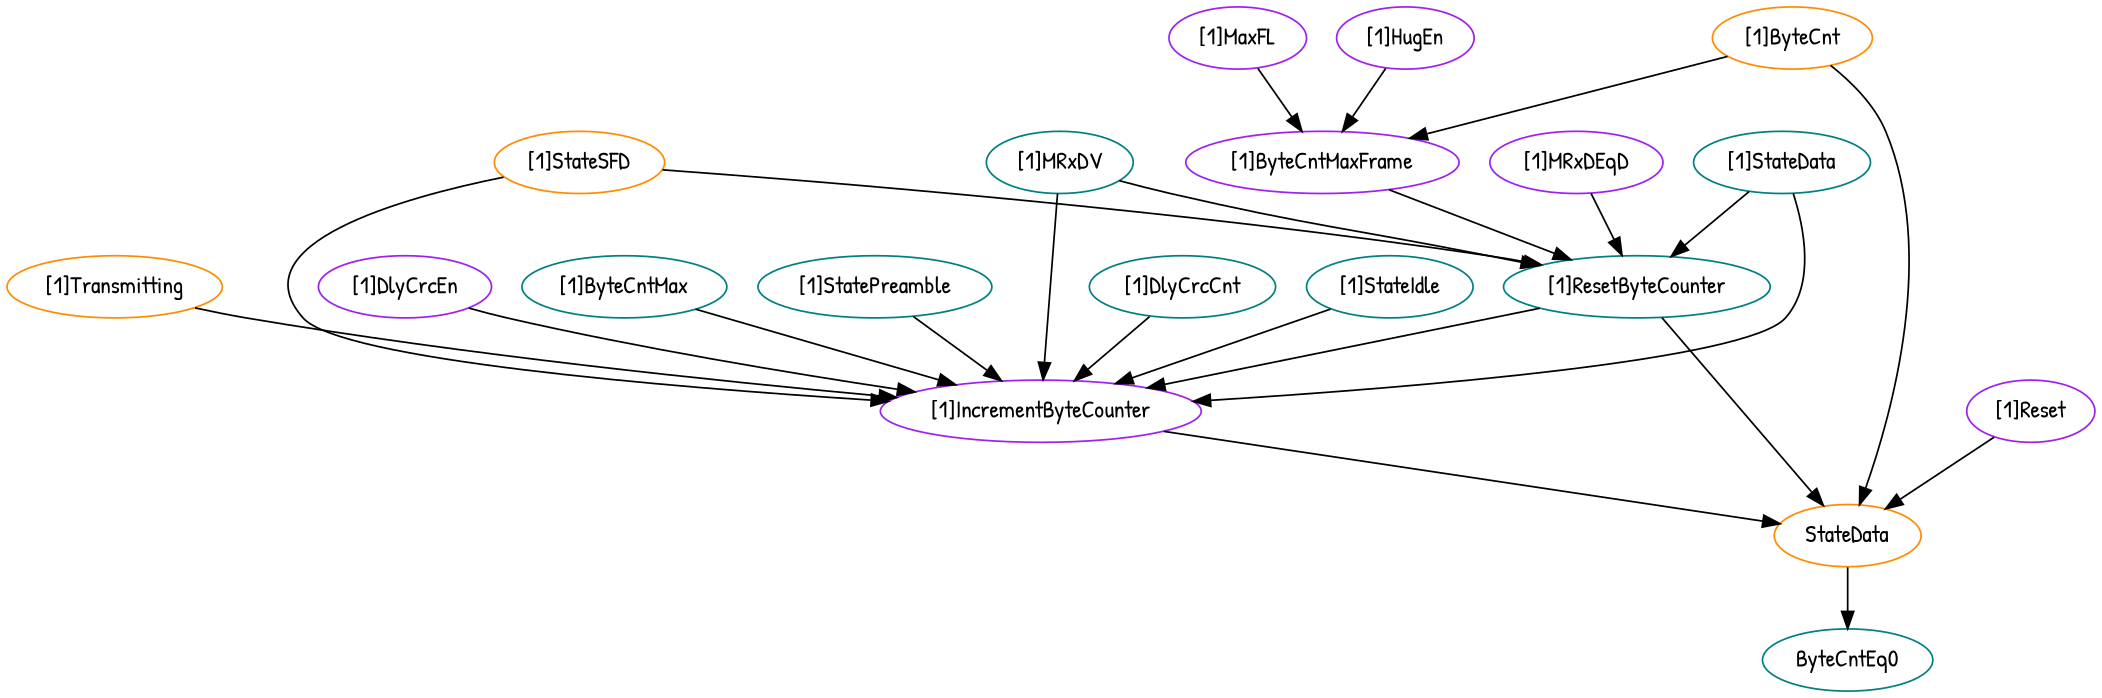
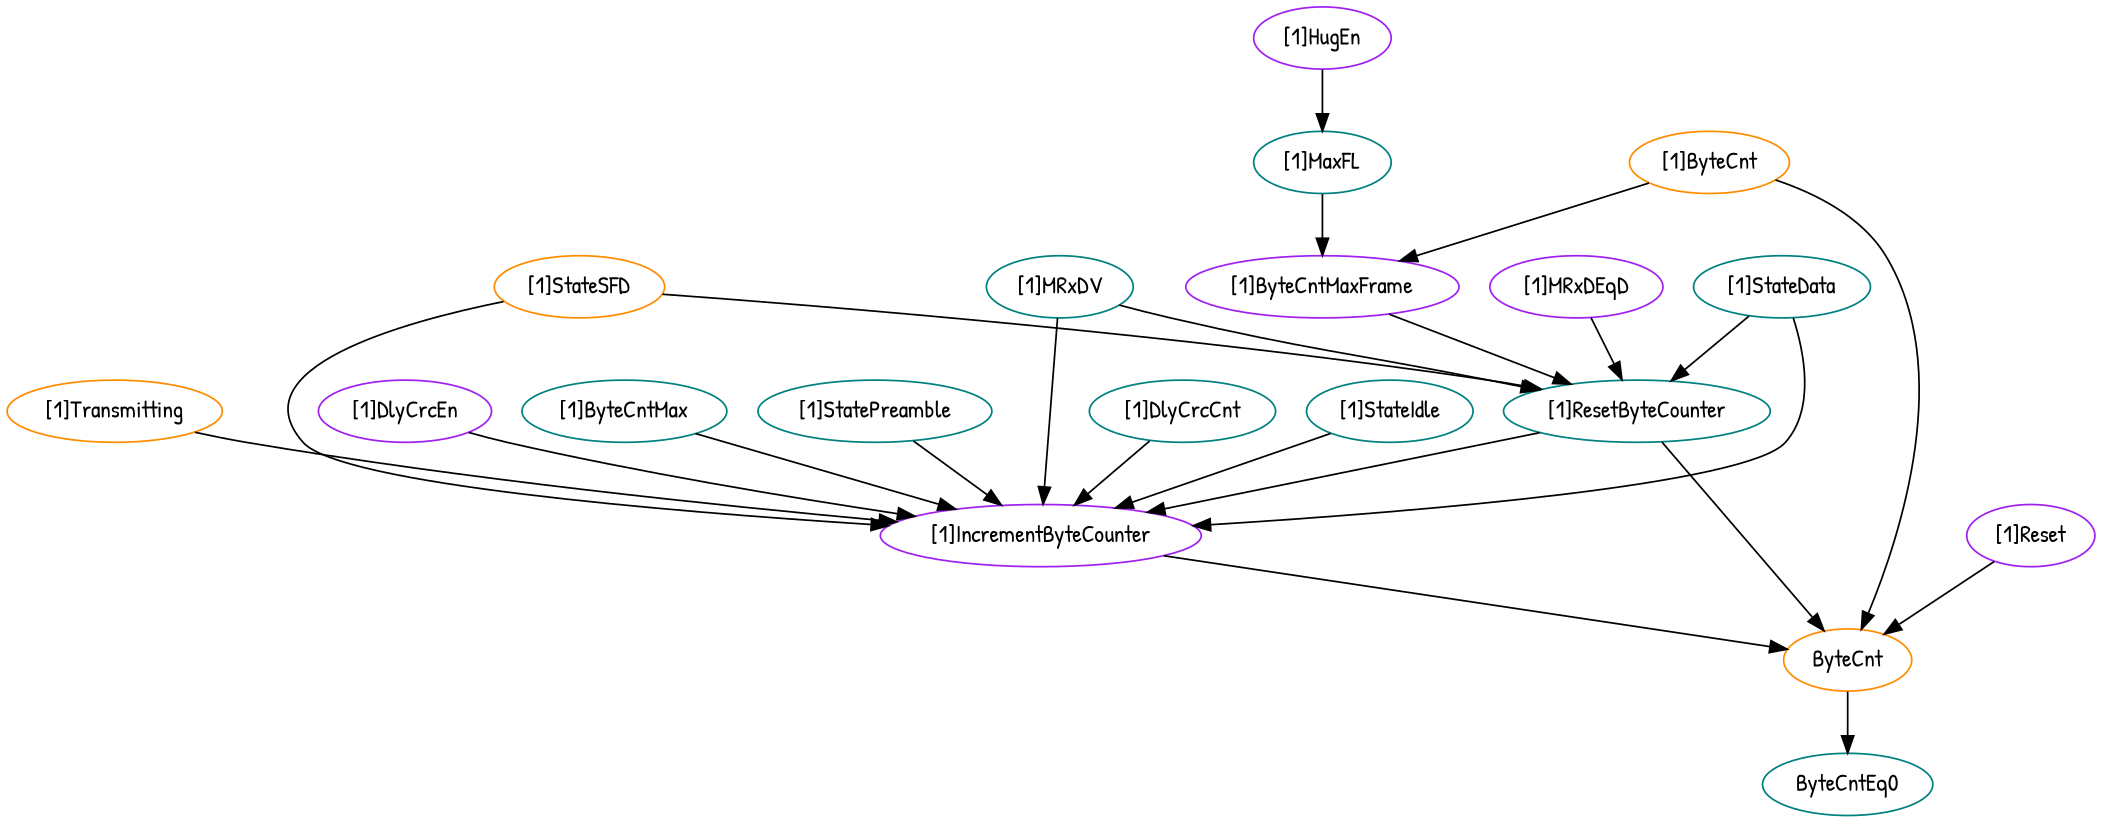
node "[1]MaxFL": color purple -> teal
edge "[1]HugEn" -> "[1]ByteCntMaxFrame": now "[1]HugEn" -> "[1]MaxFL"
node "StateData": label "StateData" -> "ByteCnt"
